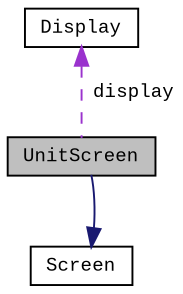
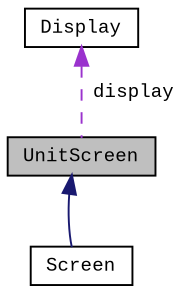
edge "UnitScreen" -> "Screen": reversed
